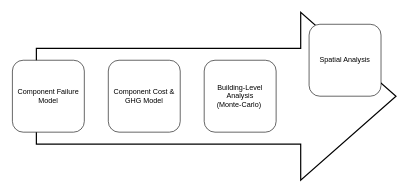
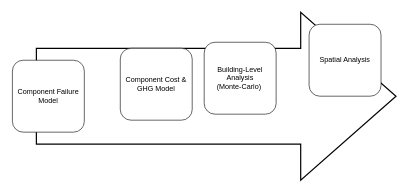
node "Component Cost & GHG Model": moved (144, 96) -> (156, 84)
node "Building-Level Analysis (Monte-Carlo)": moved (240, 96) -> (240, 78)
